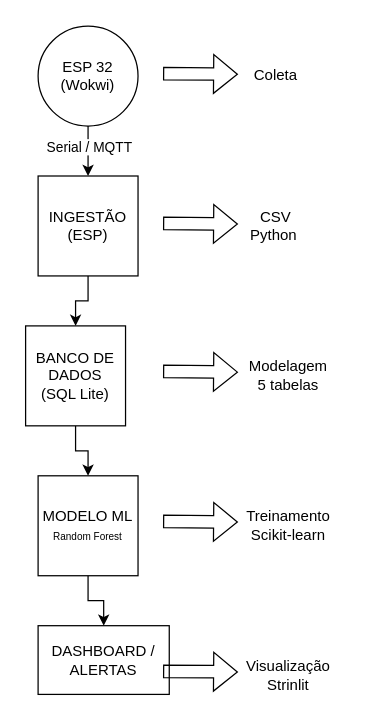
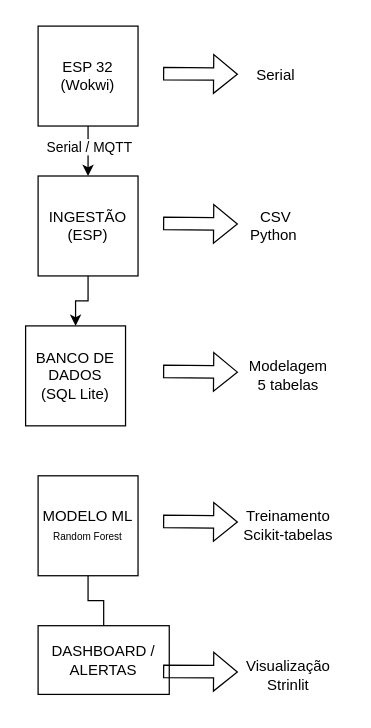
node "ESP 32 (Wokwi)": shape ellipse -> rectangle
node "Coleta": label "Coleta" -> "Serial"
edge "BANCO DE DADOS (SQL Lite)" -> "MODELO ML Random Forest": removed
node "Treinamento Scikit-learn": label "Treinamento Scikit-learn" -> "Treinamento Scikit-tabelas"
edge "MODELO ML Random Forest" -> "DASHBOARD / ALERTAS": arrowhead classic -> none
